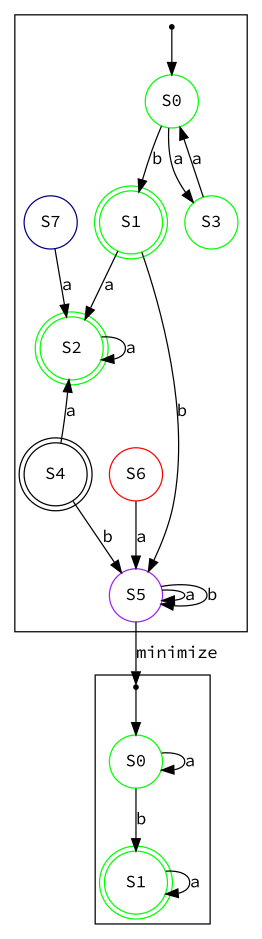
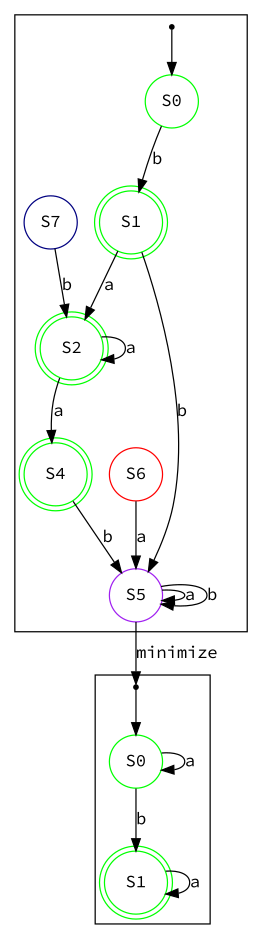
node "S3": removed
edge "S7" -> "S2": label "a" -> "b"
edge "S4" -> "S2": reversed
node "S4": color black -> green
